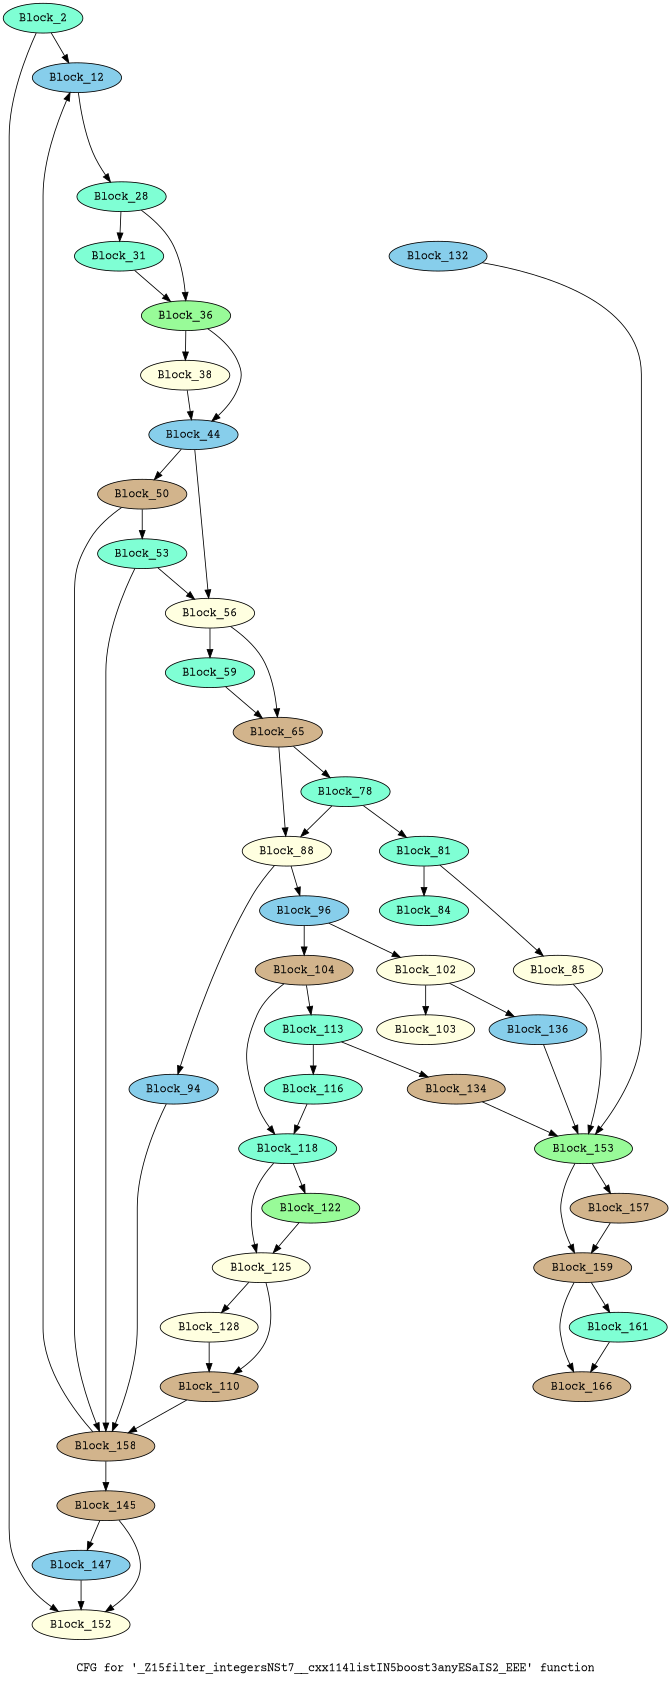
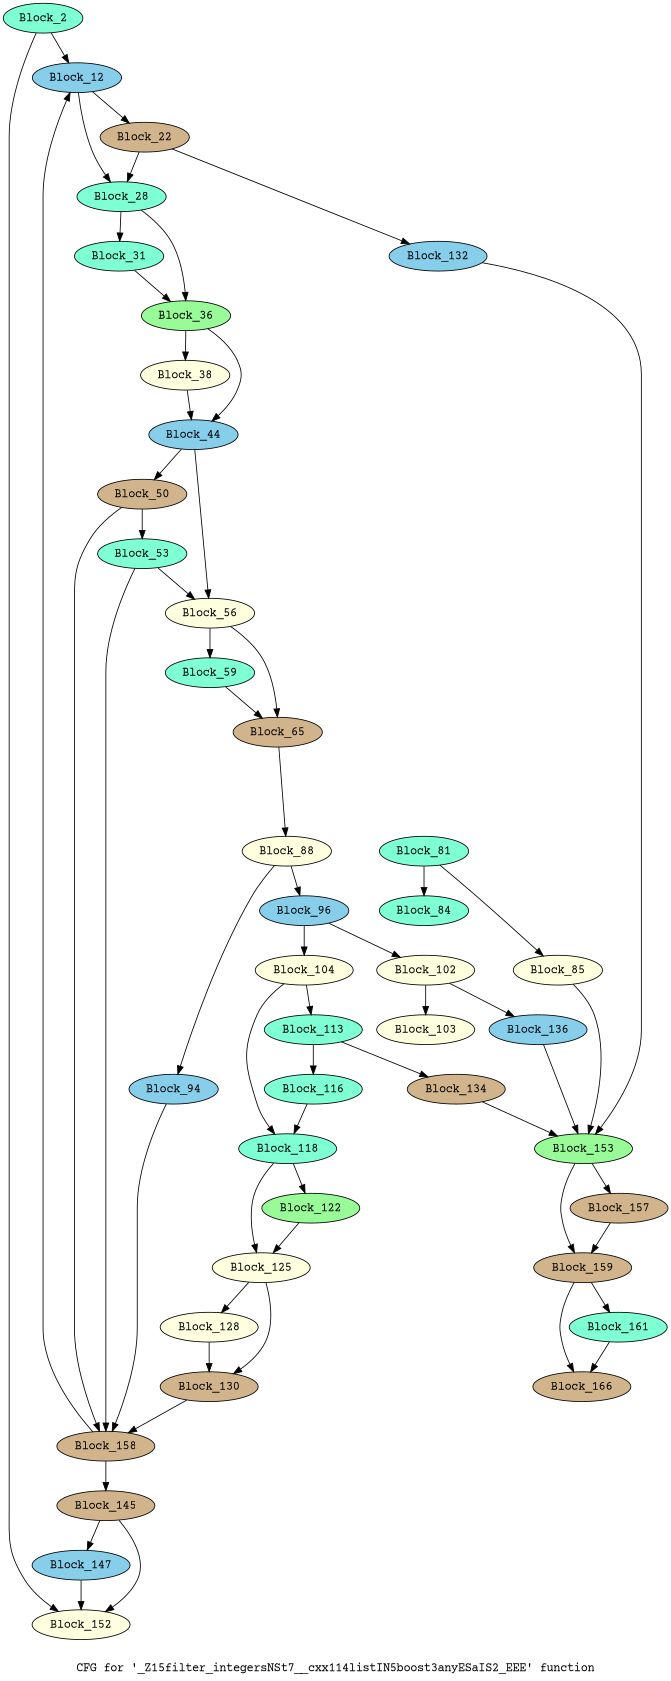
node "Block_22": added
node "Block_78": removed
node "Block_104": fillcolor tan -> lightyellow
node "Block_110": label "Block_110" -> "Block_130"
